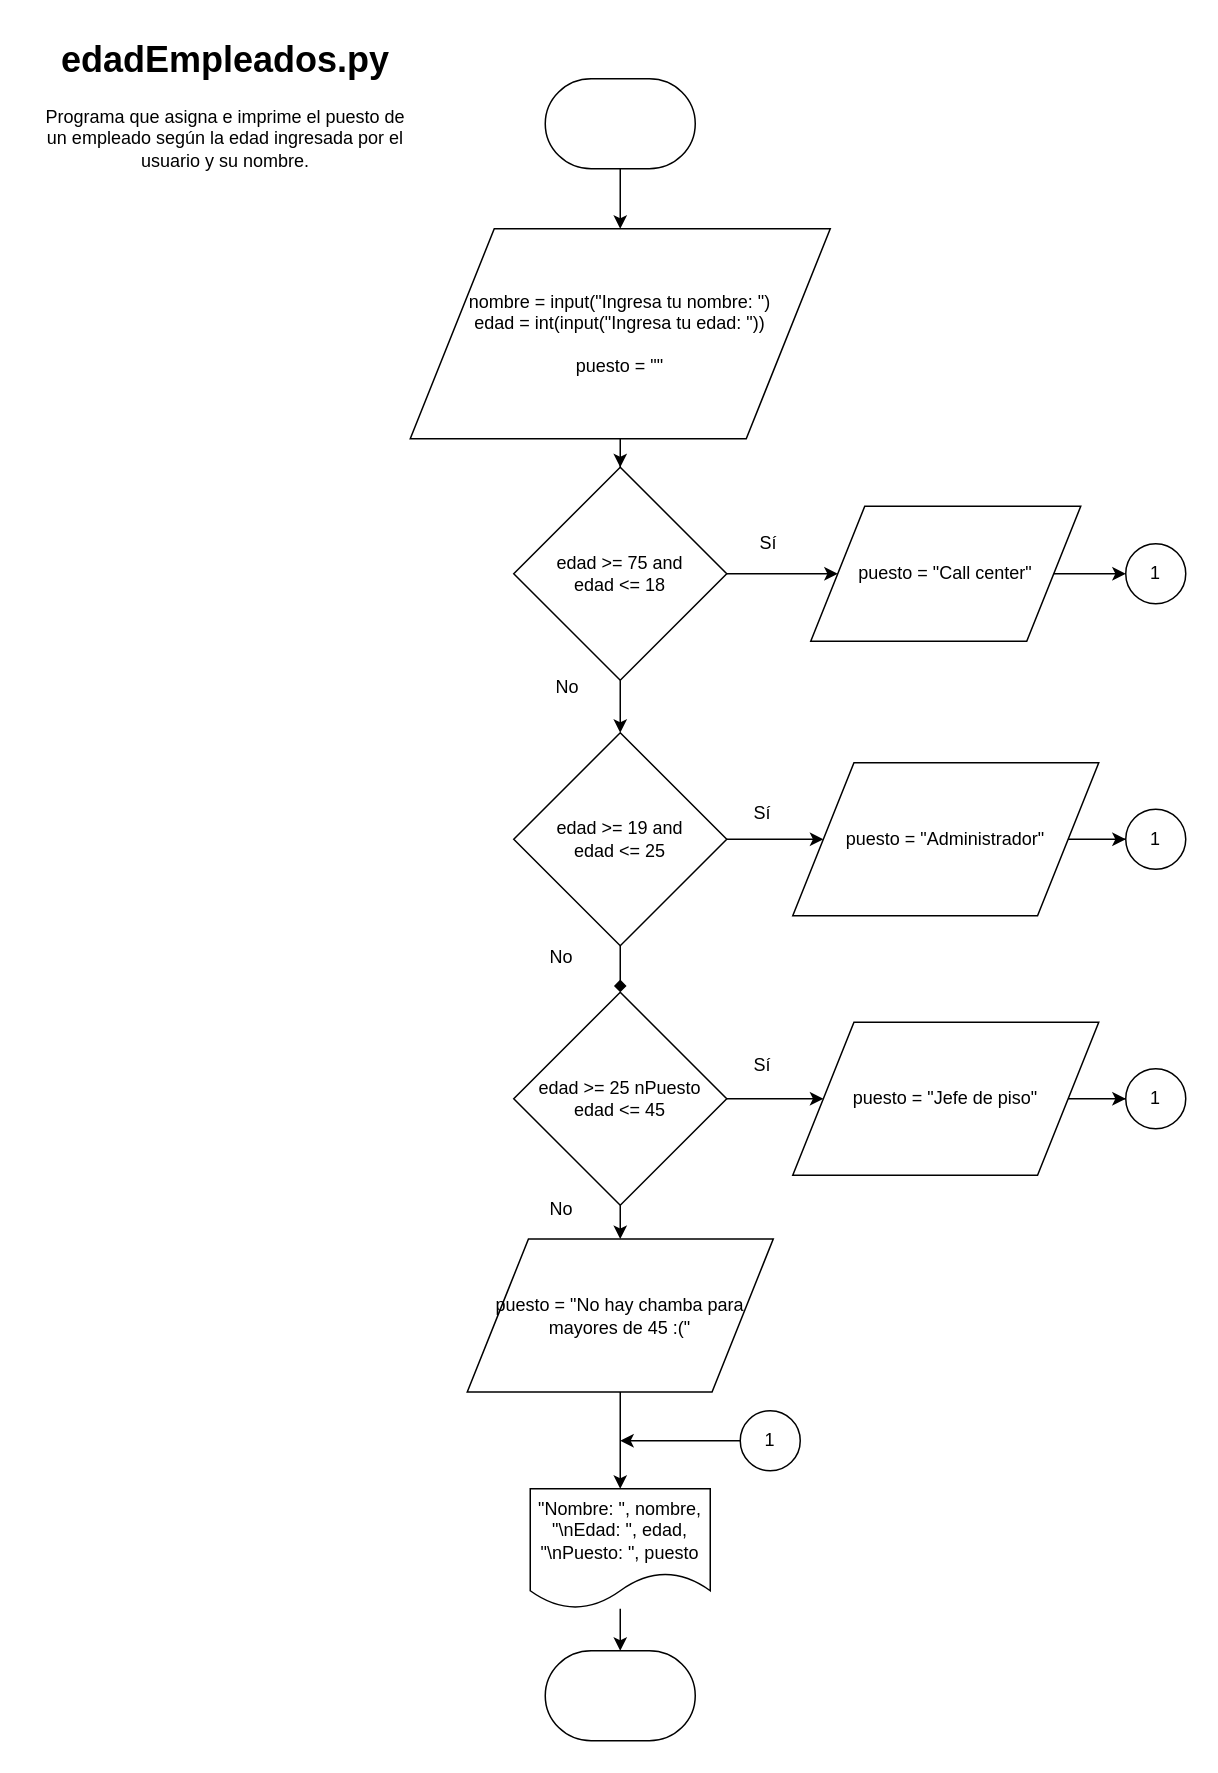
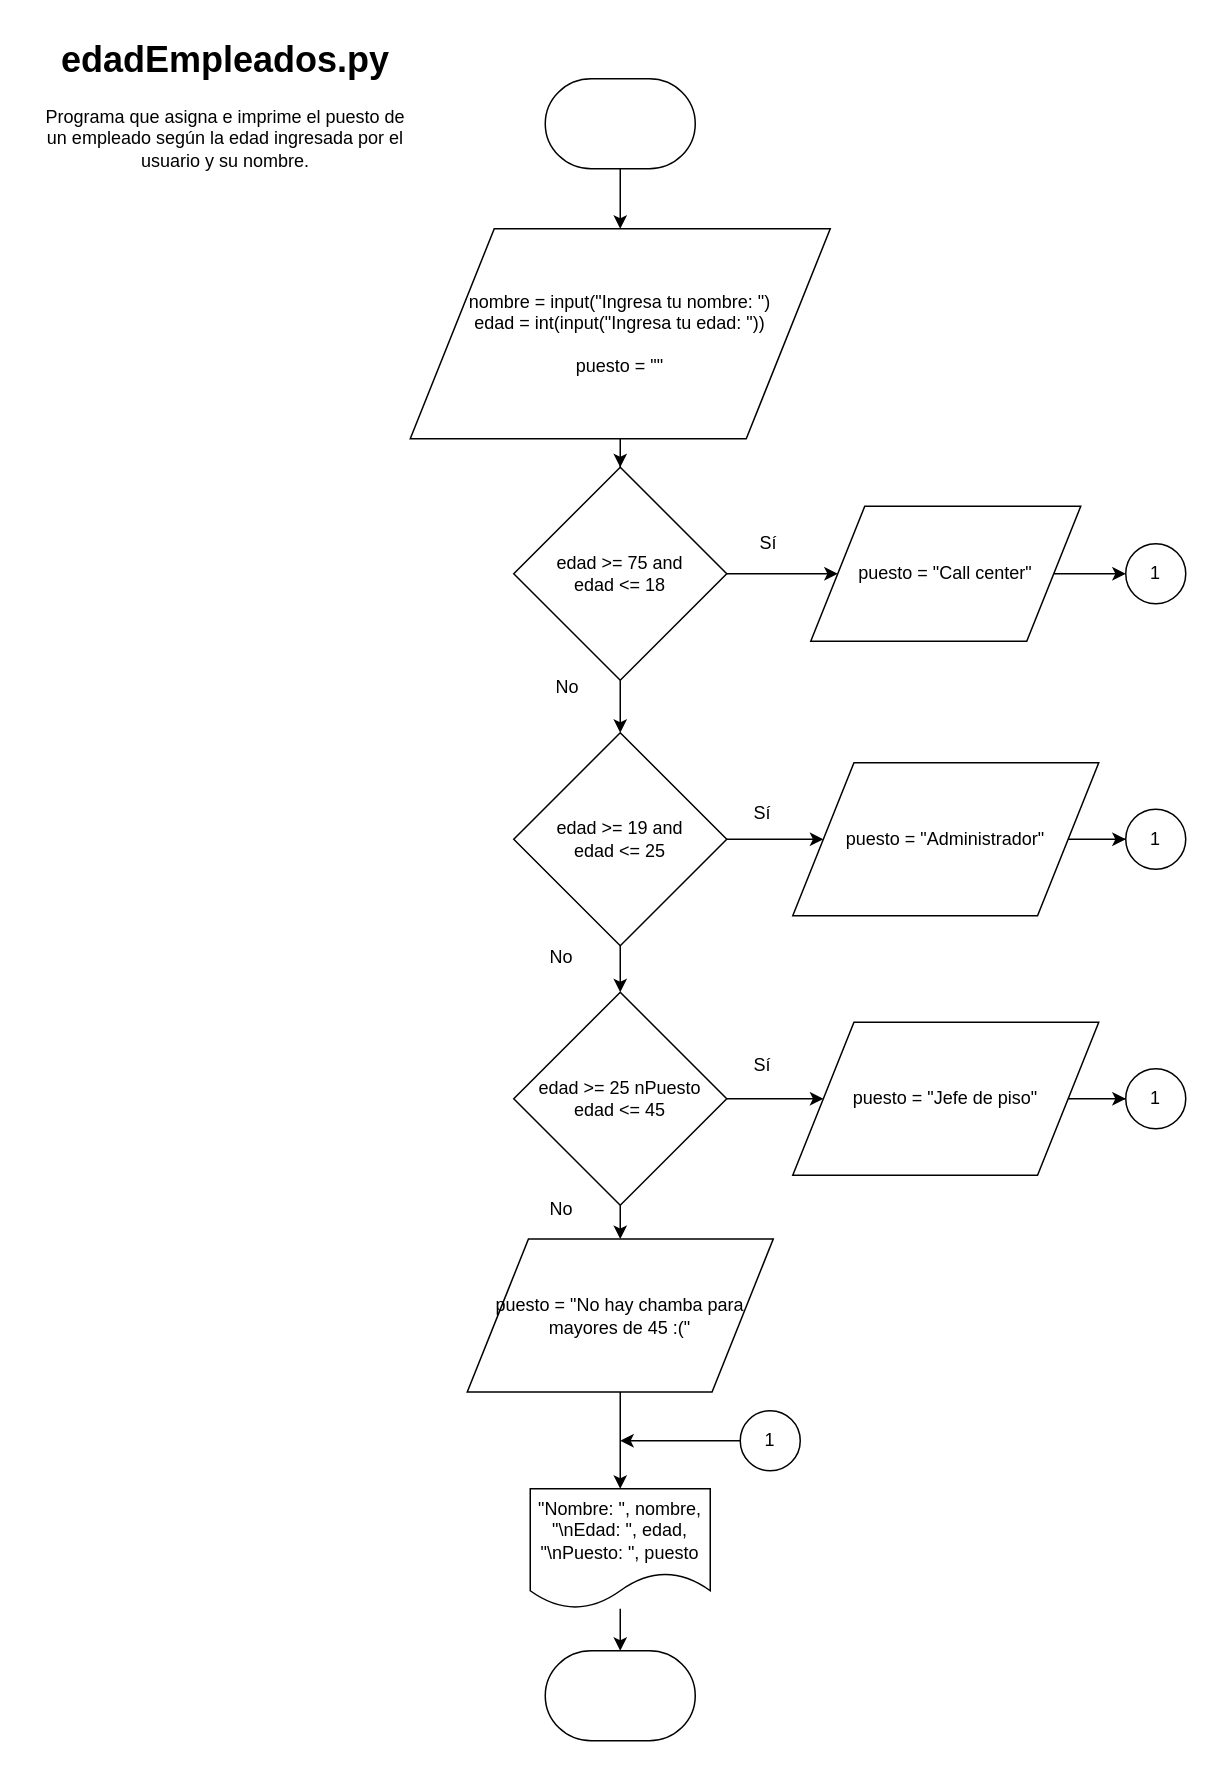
edge "edad >= 19 and edad <= 25" -> "edad >= 25 nPuesto edad <= 45": arrowhead diamond -> classic
